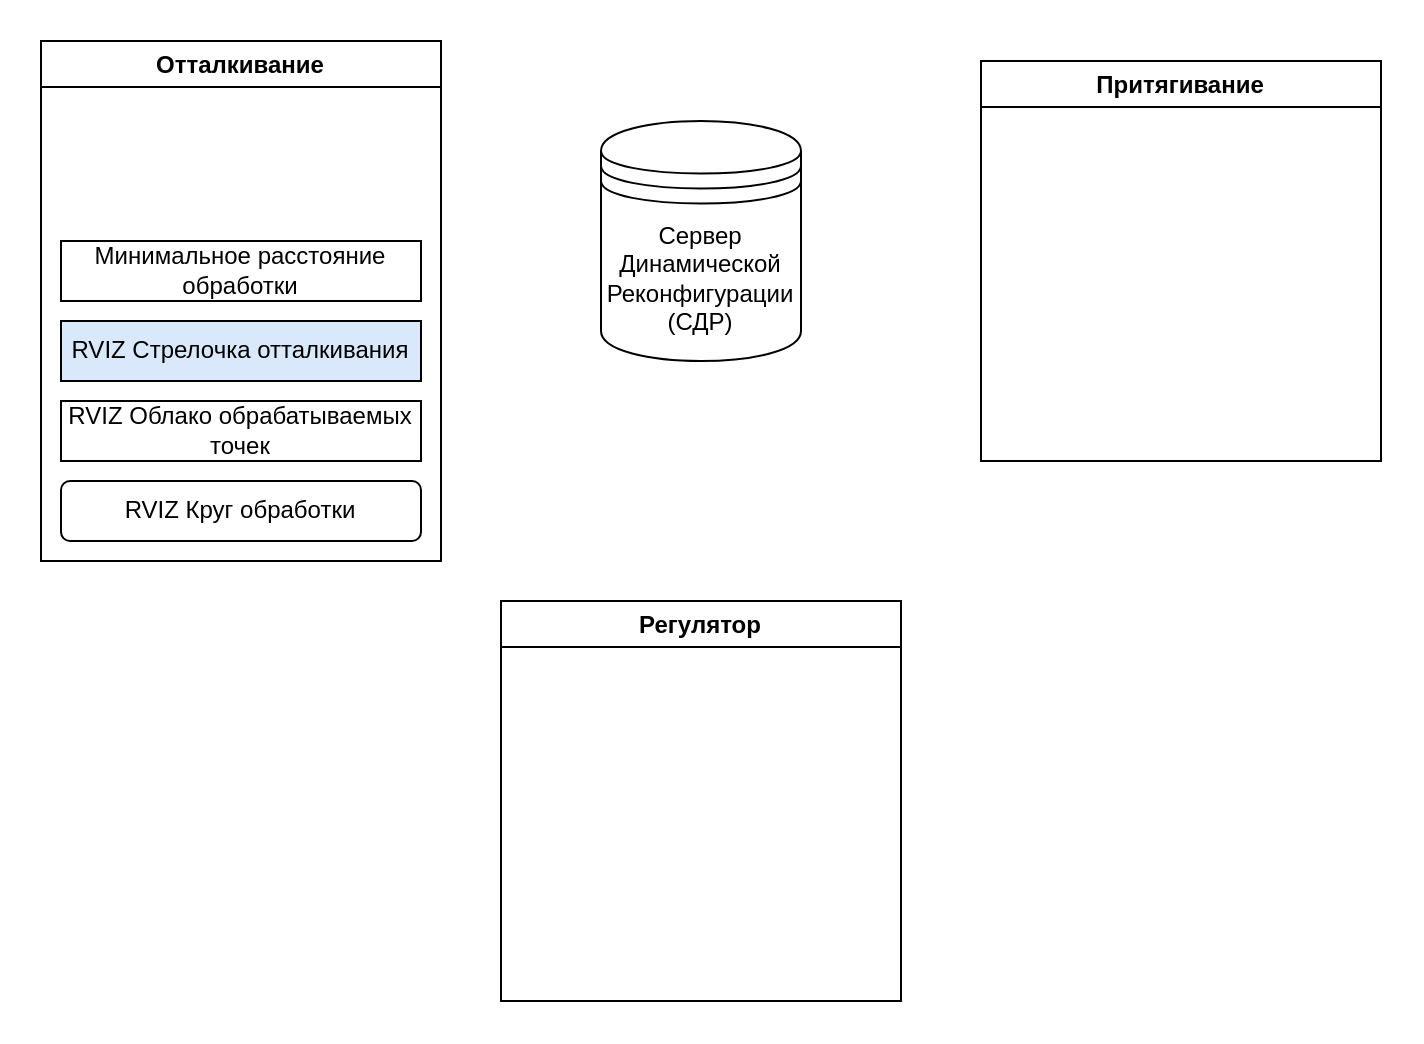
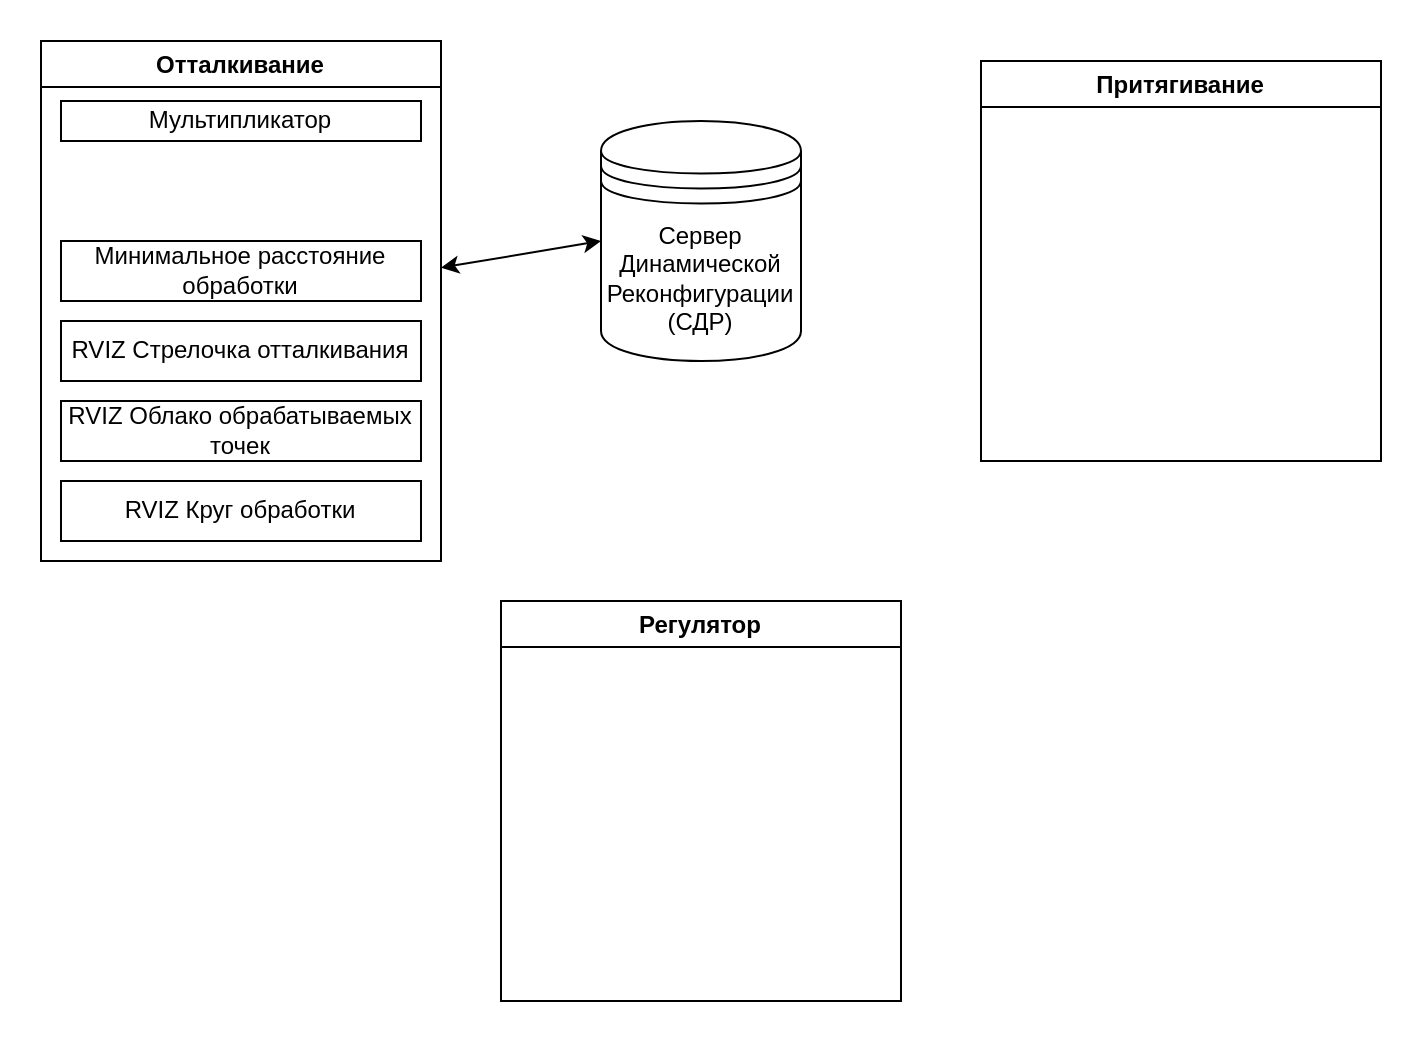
node "Мультипликатор": added
edge "Сервер Динамической Реконфигурации (СДР)" -- "Отталкивание": added
node "RVIZ Стрелочка отталкивания": fillcolor #dae8fc -> #ffffff
node "RVIZ Круг обработки": shape rounded rectangle -> rectangle
